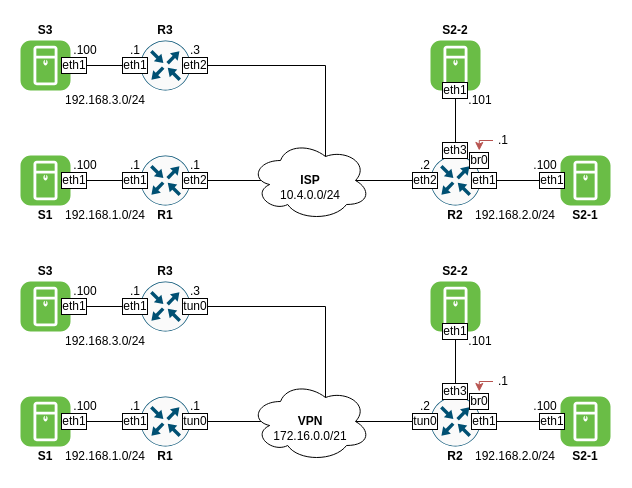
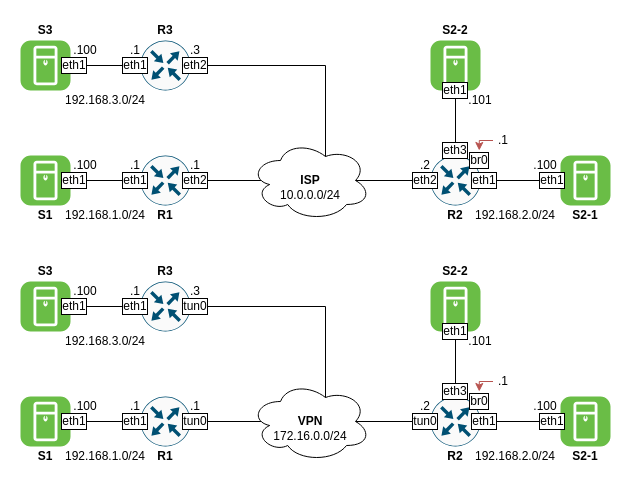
node "10.4.0.0/24": label "10.4.0.0/24" -> "10.0.0.0/24"
node "172.16.0.0/21": label "172.16.0.0/21" -> "172.16.0.0/24"
